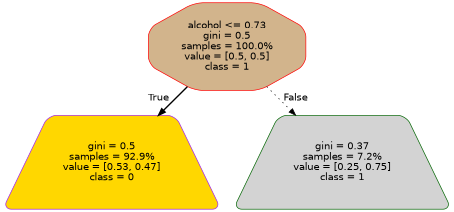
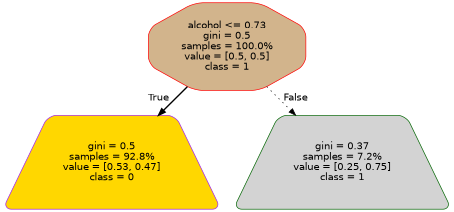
node "gini = 0.5 samples = 92.9% value = [0.53, 0.47] class = 0": label "gini = 0.5 samples = 92.9% value = [0.53, 0.47] class = 0" -> "gini = 0.5 samples = 92.8% value = [0.53, 0.47] class = 0"
